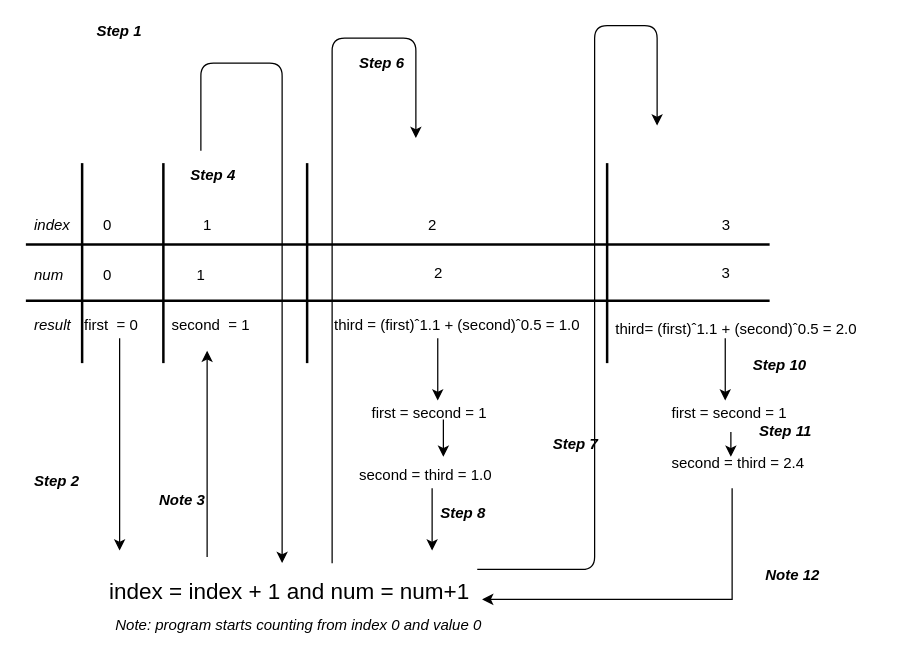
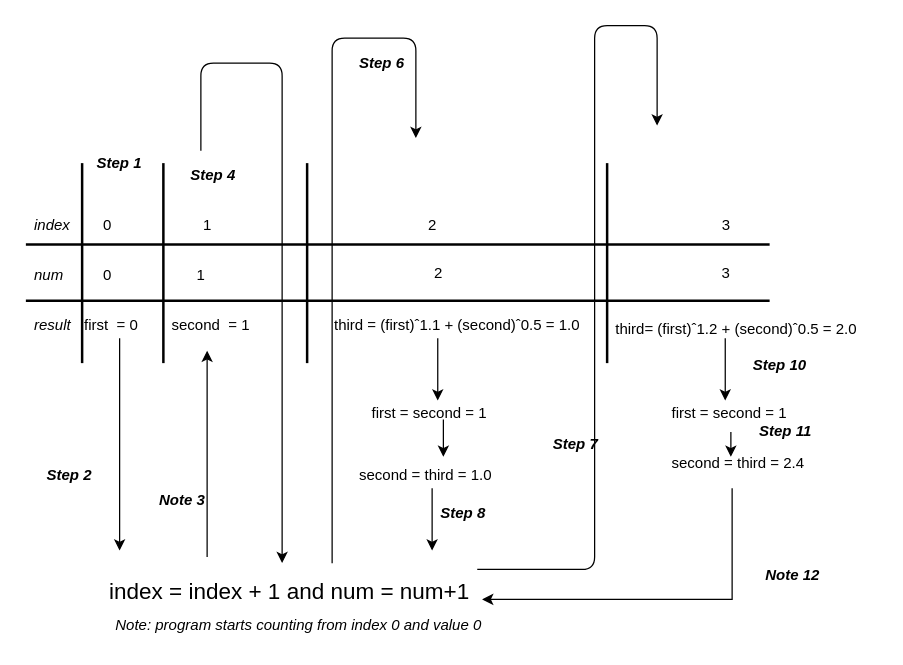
node "Step 1": moved (126, 32) -> (126, 163)
node "third= (first)ˆ1.1 + (second)ˆ0.5 = 2.0": label "third= (first)ˆ1.1 + (second)ˆ0.5 = 2.0" -> "third= (first)ˆ1.2 + (second)ˆ0.5 = 2.0"
node "Step 2": moved (63, 482) -> (76, 476)
